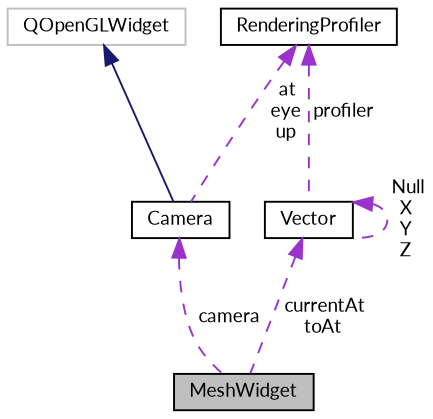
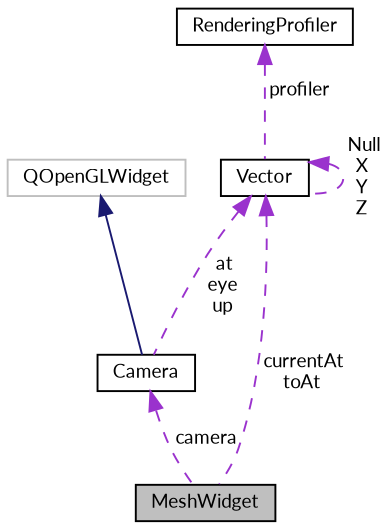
edge "Camera" -> "RenderingProfiler": now "Camera" -> "Vector"
